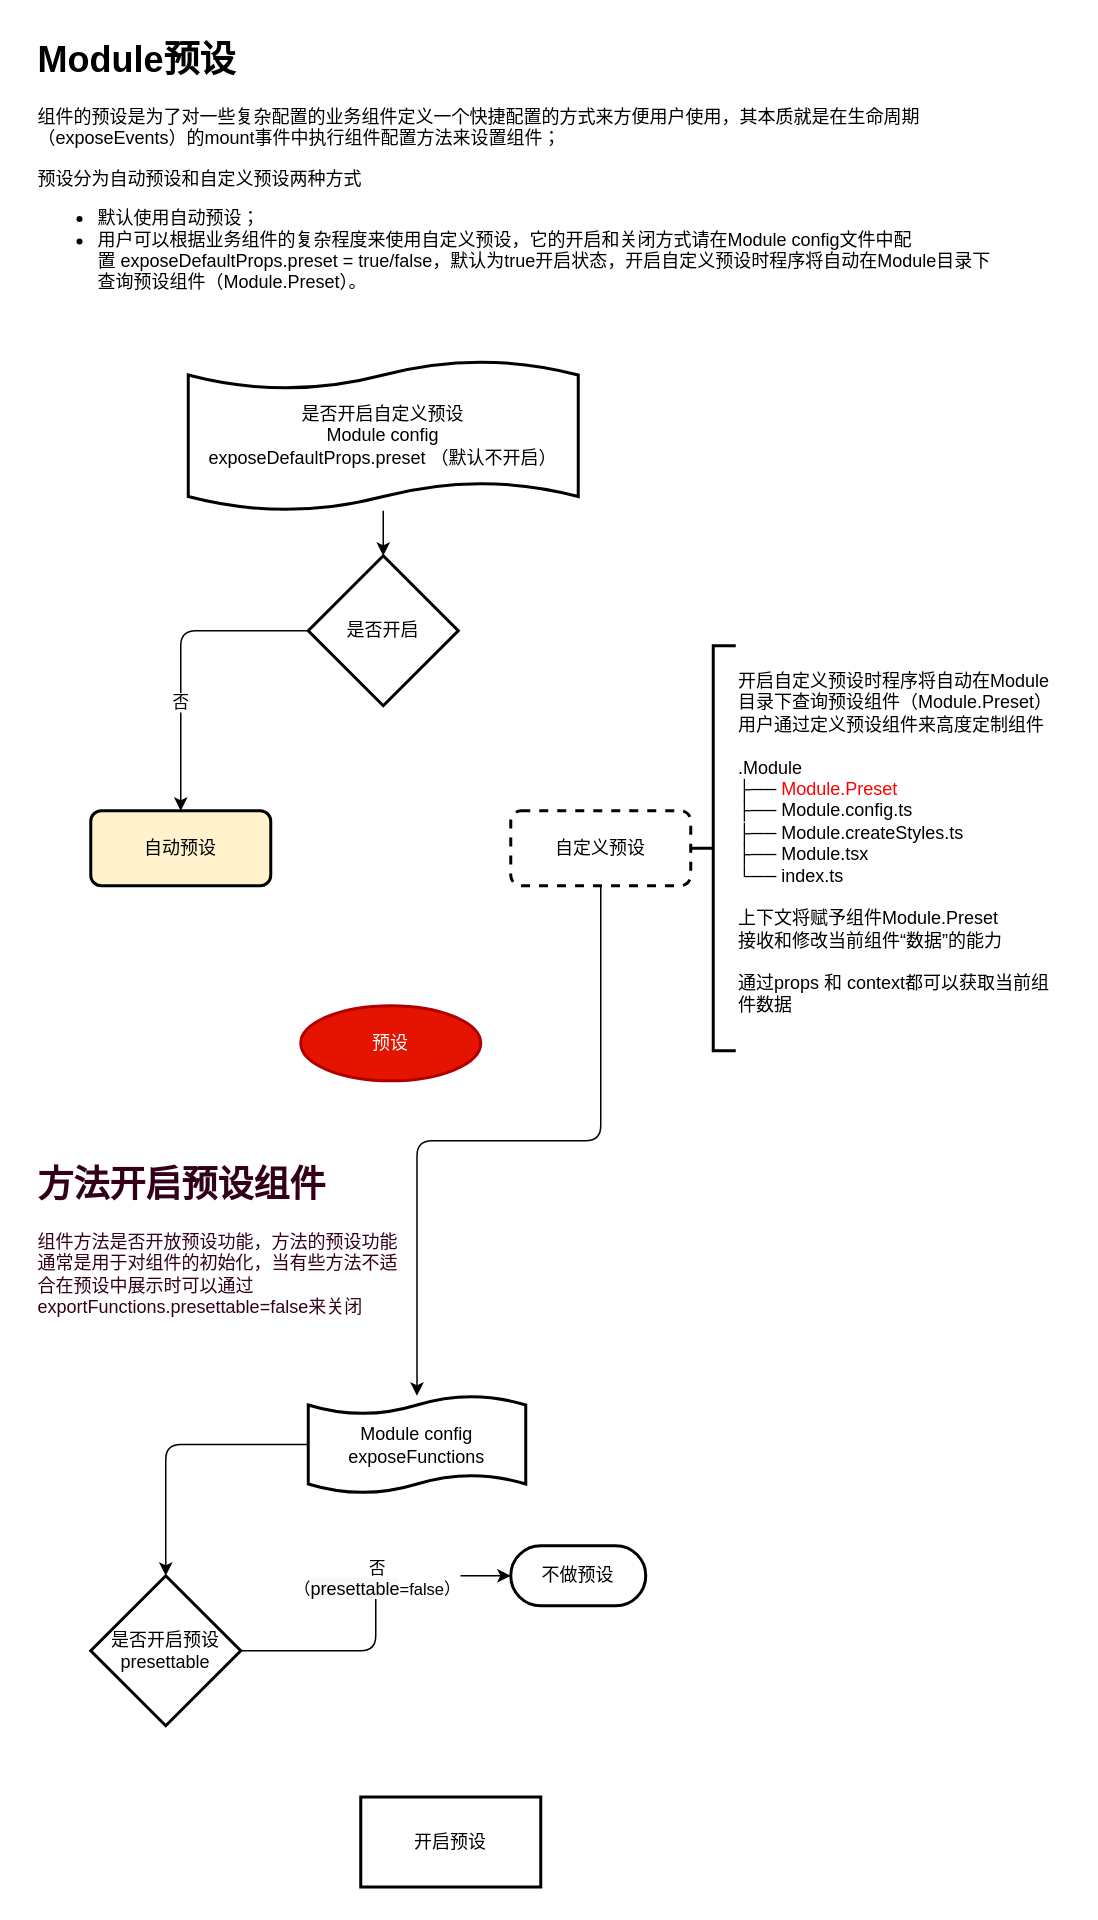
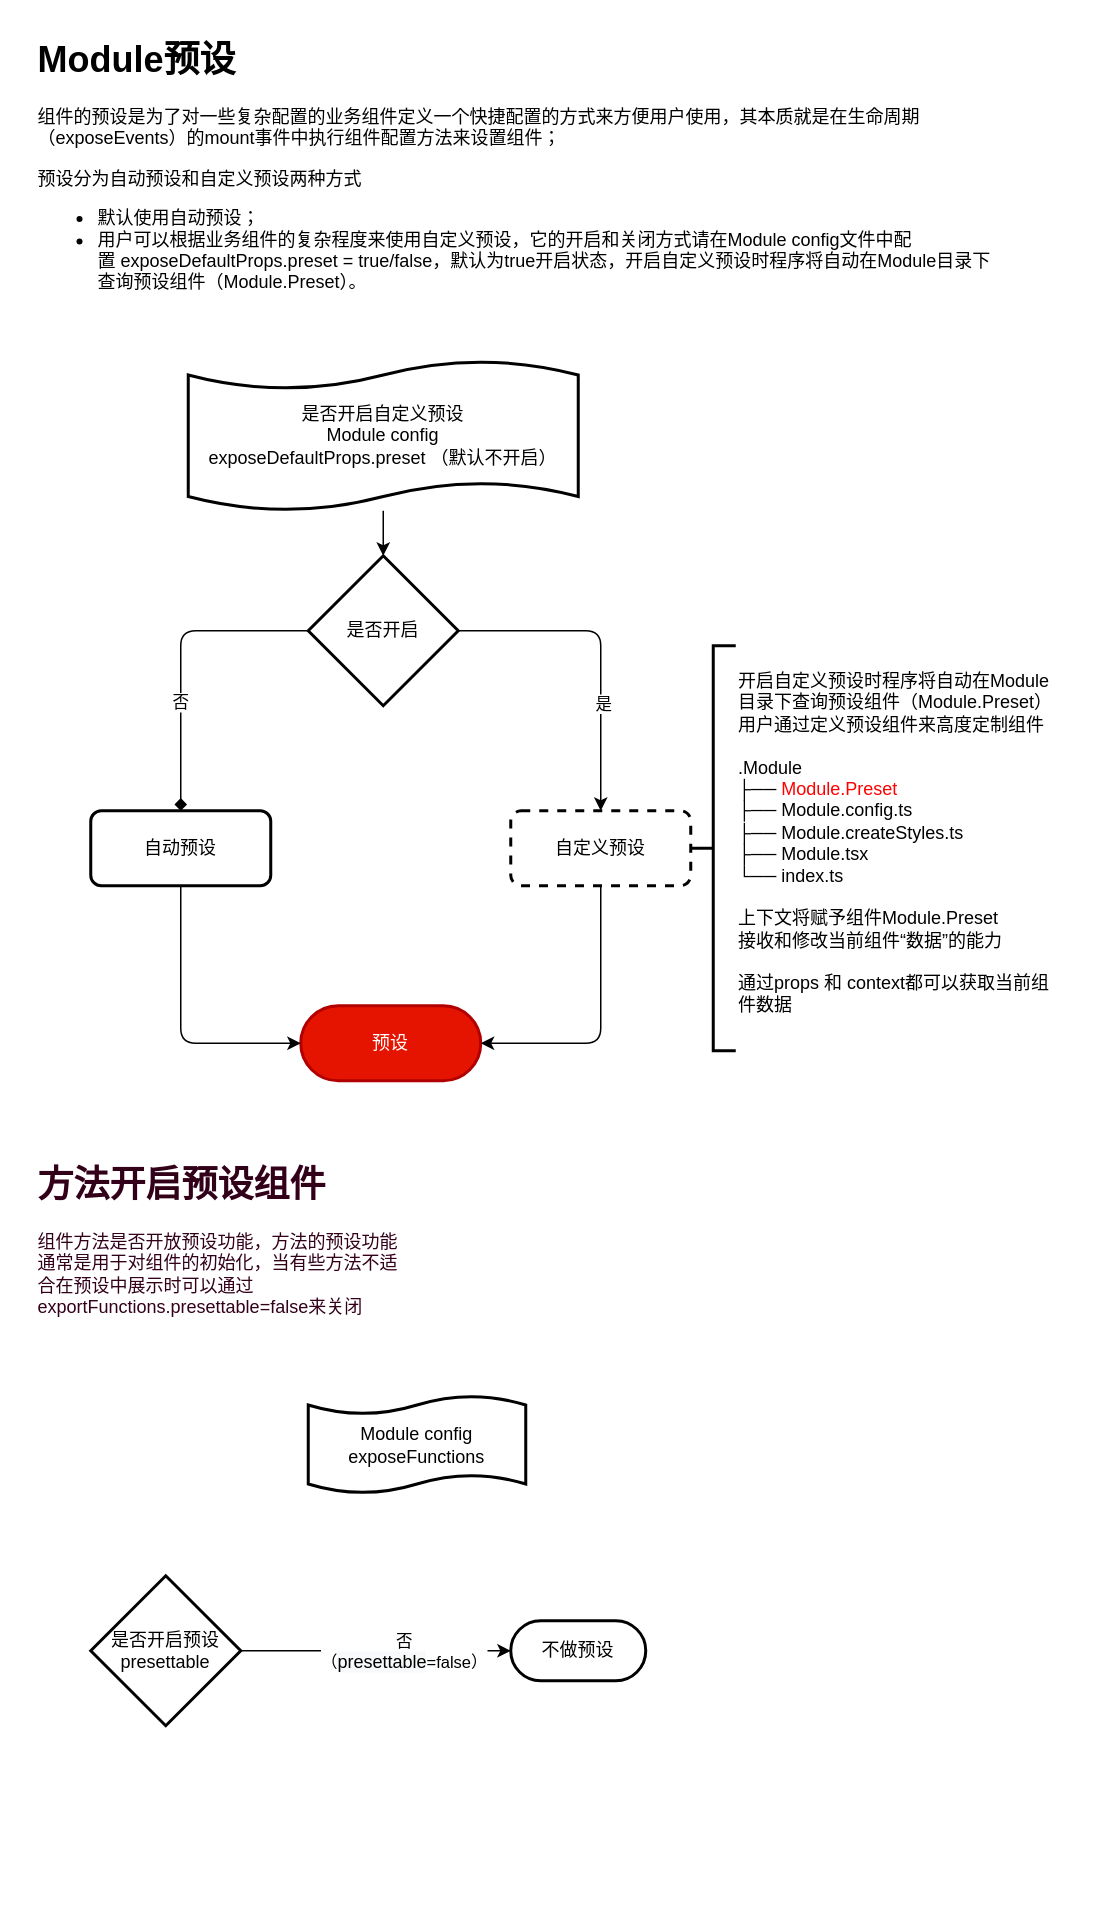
edge "是否开启" -> "自定义预设": added, label "是"
edge "是否开启" -> "自动预设": arrowhead classic -> diamond
node "自动预设": fillcolor #fff2cc -> #ffffff
edge "自动预设" -> "预设": added
node "预设": shape ellipse -> rounded rectangle
edge "自定义预设" -> "Module config exposeFunctions": now "自定义预设" -> "预设"
edge "Module config exposeFunctions" -> "是否开启预设 presettable": removed
node "不做预设": moved (578, 1576) -> (578, 1651)
node "开启预设": removed
